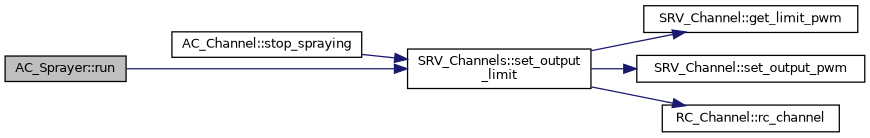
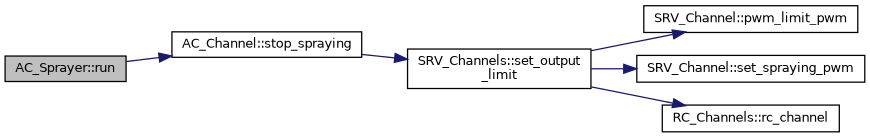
node "SRV_Channel::get_limit_pwm": label "SRV_Channel::get_limit_pwm" -> "SRV_Channel::pwm_limit_pwm"
edge "AC_Sprayer::run" -> "SRV_Channels::set_output _limit": now "AC_Sprayer::run" -> "AC_Channel::stop_spraying"
node "SRV_Channel::set_output_pwm": label "SRV_Channel::set_output_pwm" -> "SRV_Channel::set_spraying_pwm"
node "RC_Channel::rc_channel": label "RC_Channel::rc_channel" -> "RC_Channels::rc_channel"
